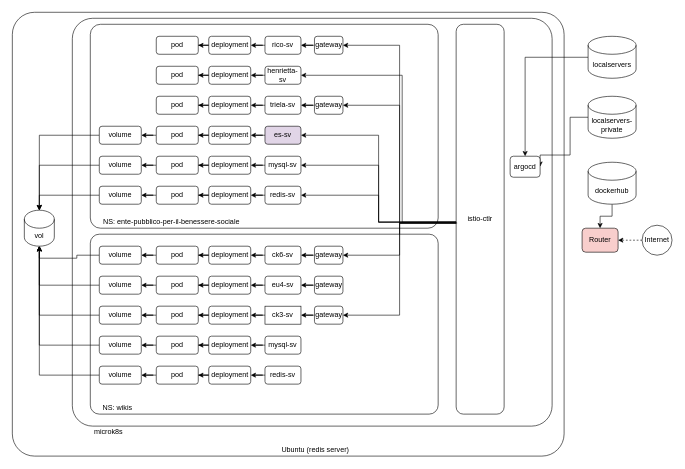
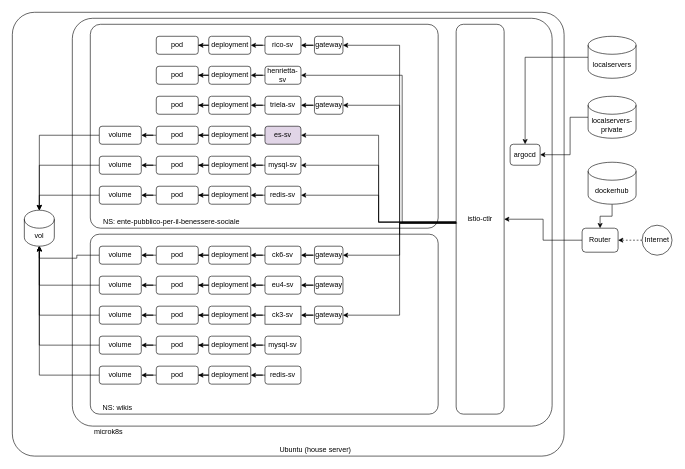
node "argocd": moved (525, 167) -> (525, 155)
edge "Router" -> "istio-ctlr": added
node "Router": fillcolor #f8cecc -> #ffffff
node "Ubuntu (redis server)": label "Ubuntu (redis server)" -> "Ubuntu (house server)"
